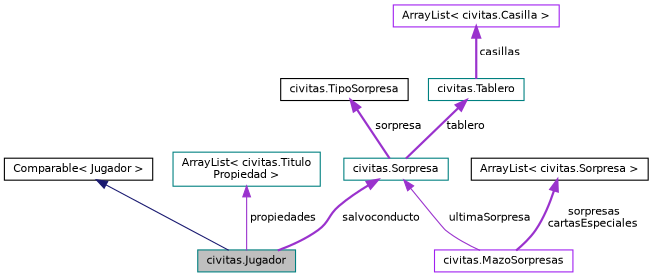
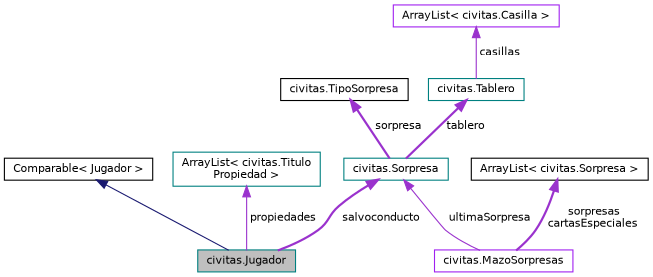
edge "civitas.Tablero" -> "ArrayList< civitas.Casilla >": style bold -> solid
